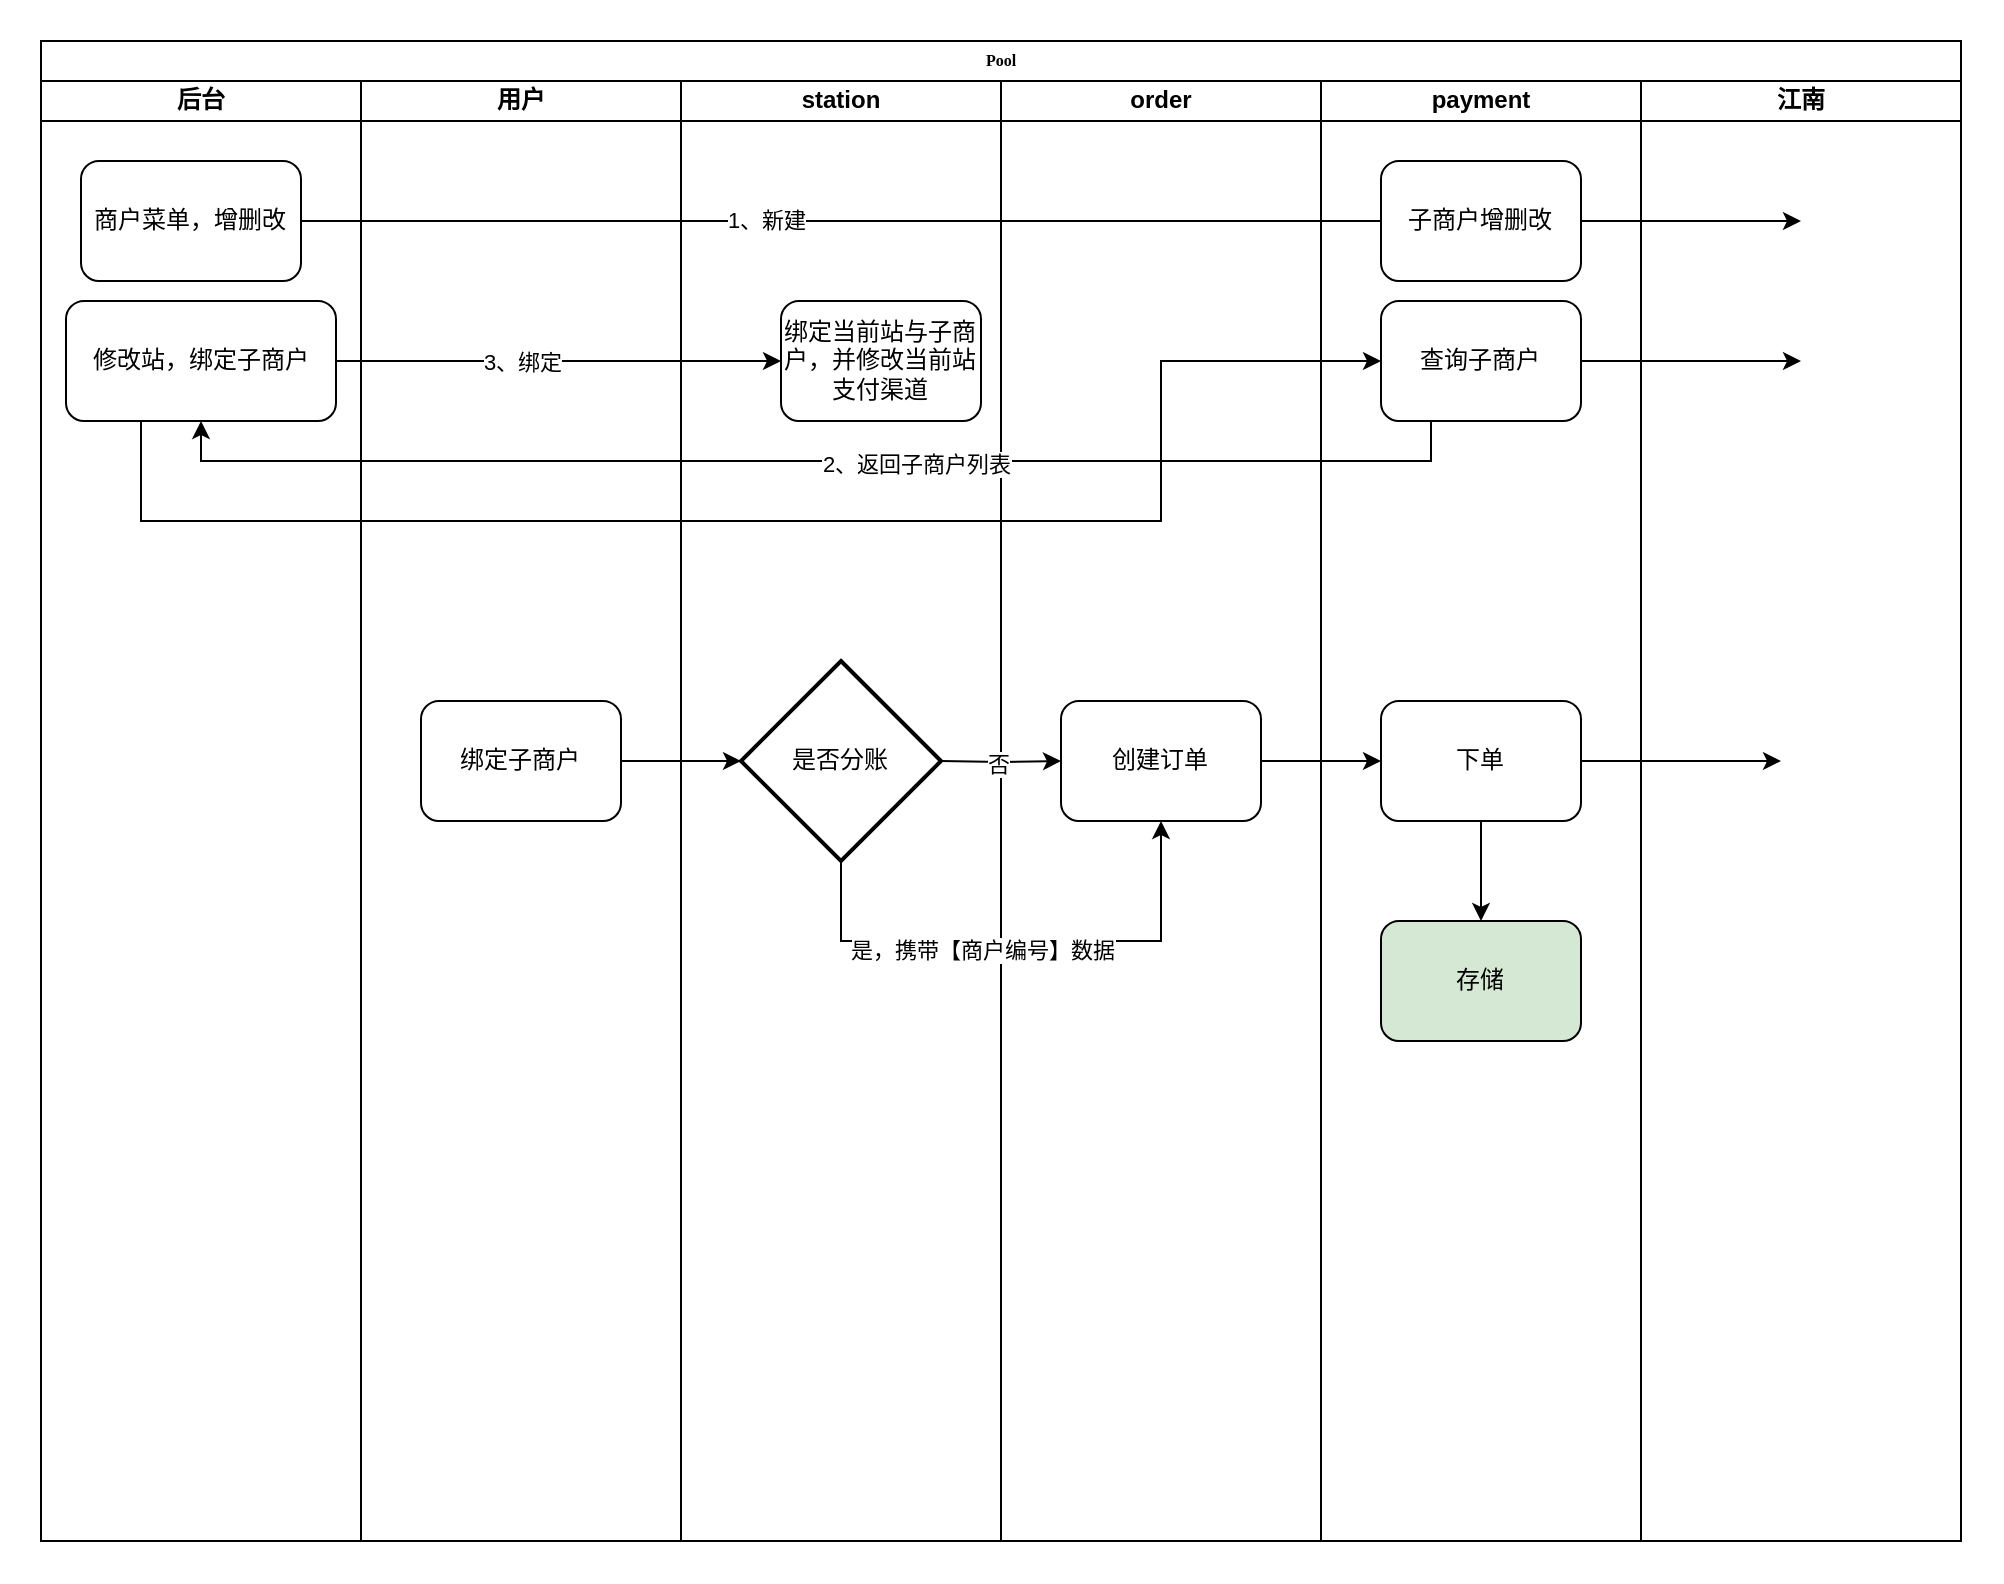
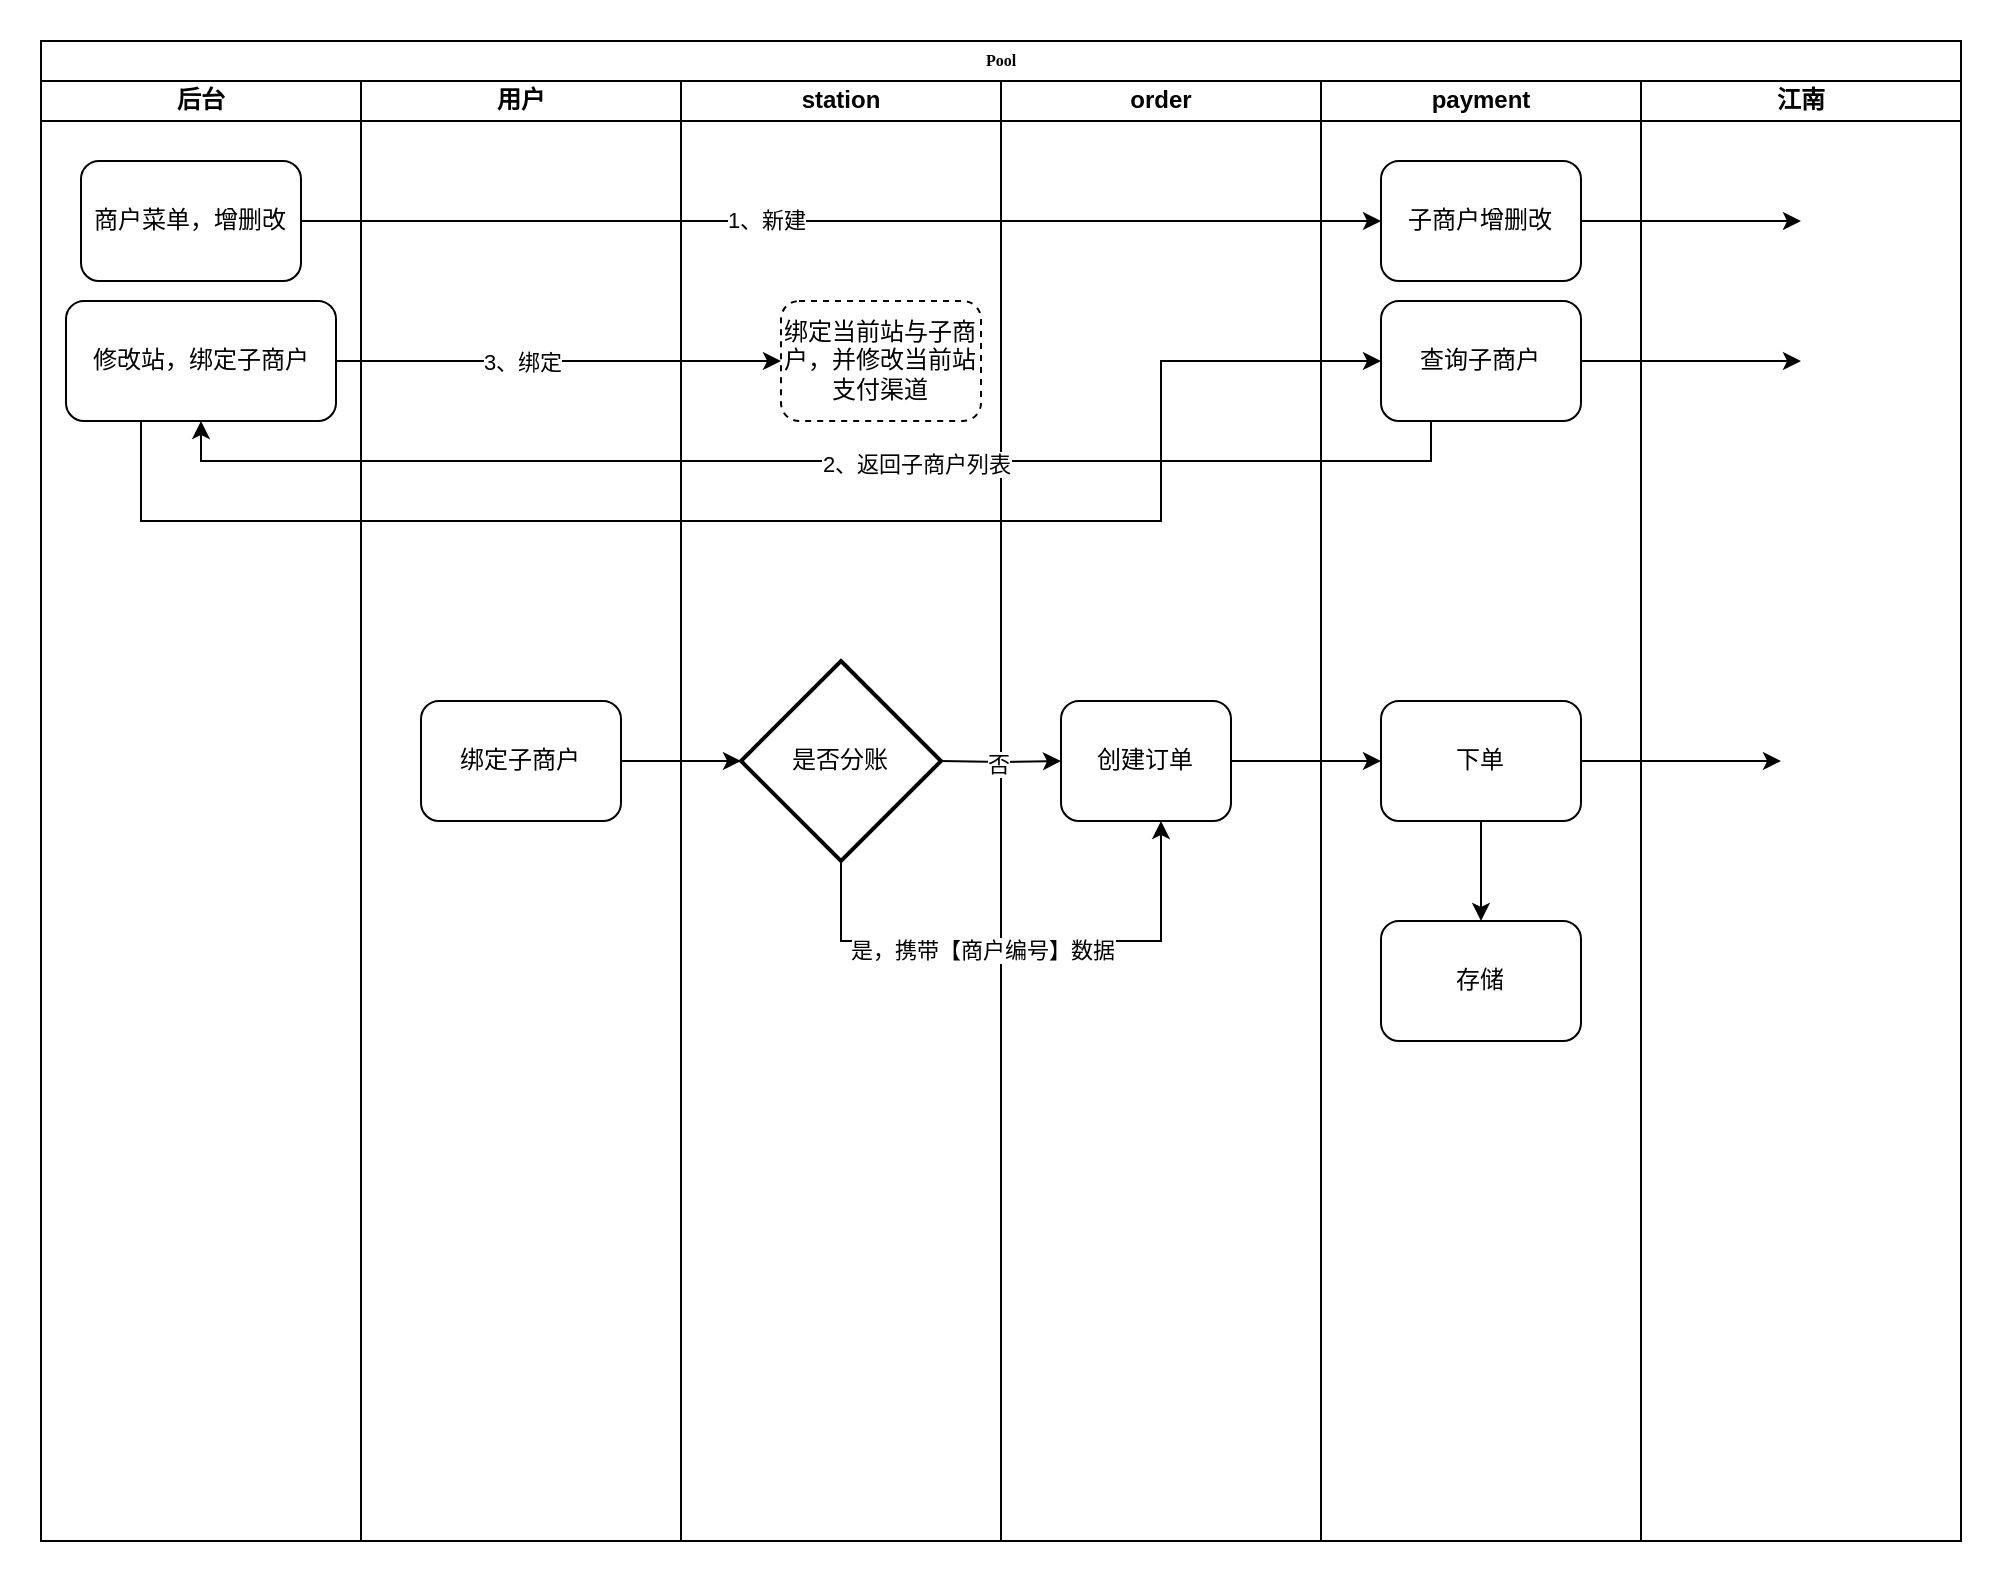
edge "商户菜单，增删改" -- "子商户增删改": arrowhead none -> classic
node "绑定当前站与子商户，并修改当前站支付渠道": style solid -> dashed
node "创建订单": size 200x120 -> 170x120
node "存储": fillcolor #d5e8d4 -> #ffffff
